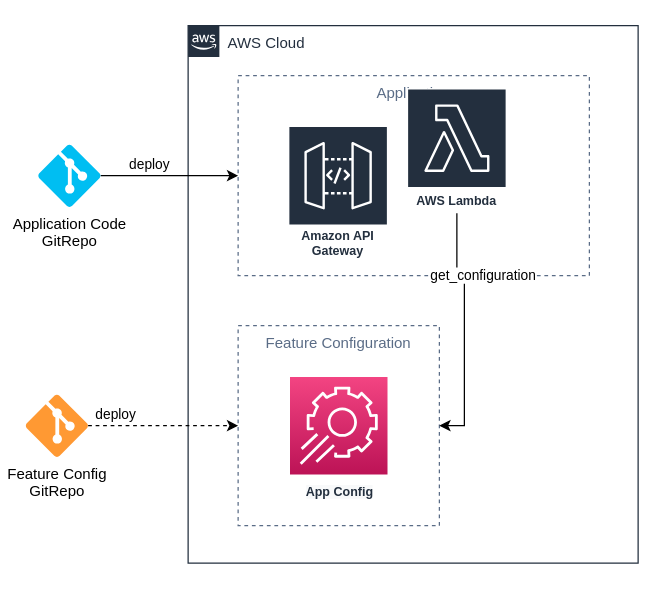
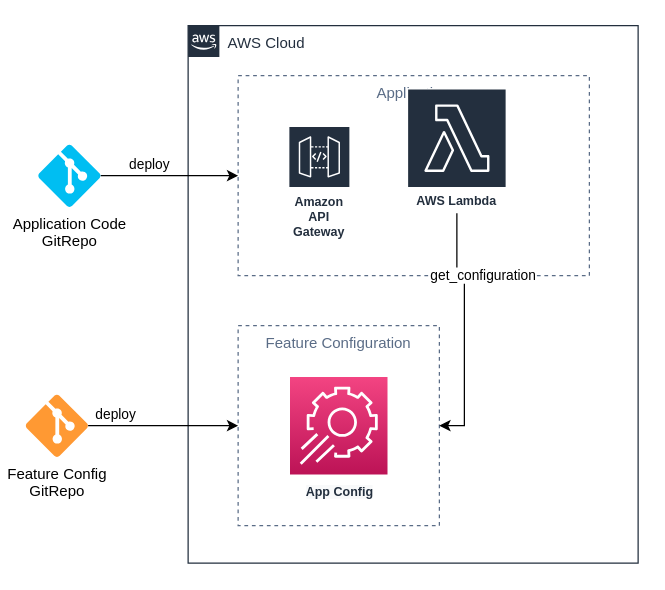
node "Amazon API Gateway": size 100x138 -> 63x119
edge "Feature Config GitRepo" -> "Feature Configuration": style dashed -> solid
